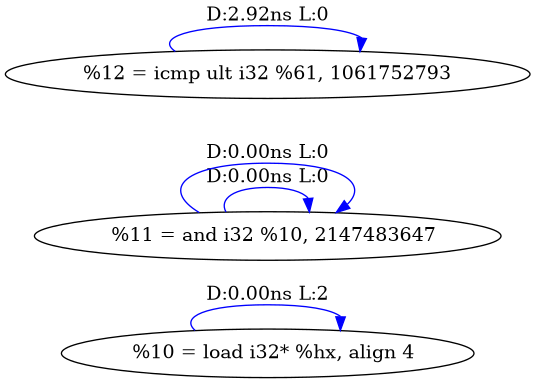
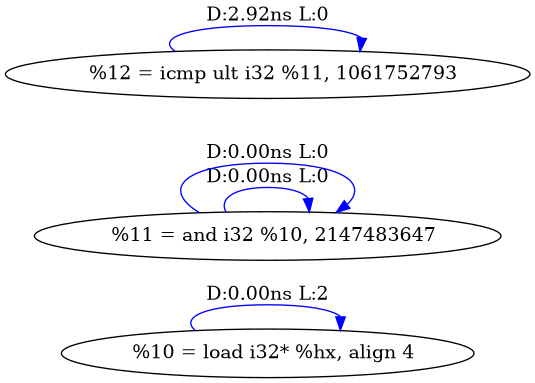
node "%12 = icmp ult i32 %61, 1061752793": label "%12 = icmp ult i32 %61, 1061752793" -> "%12 = icmp ult i32 %11, 1061752793"
